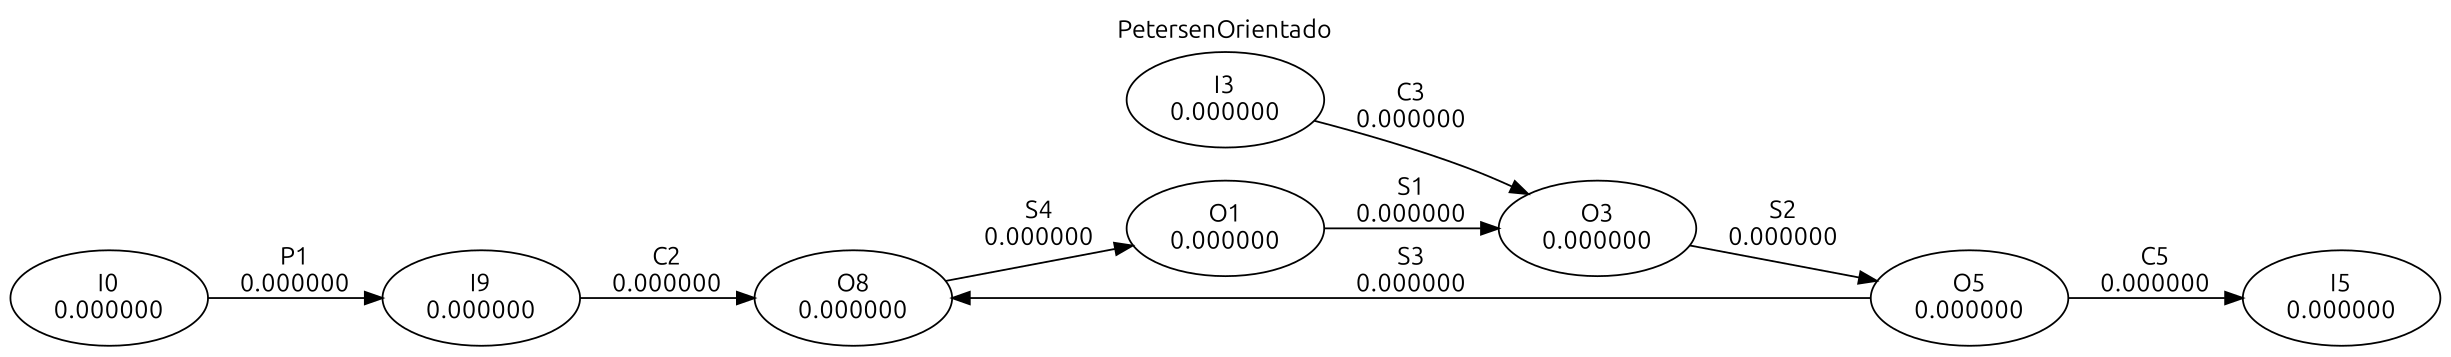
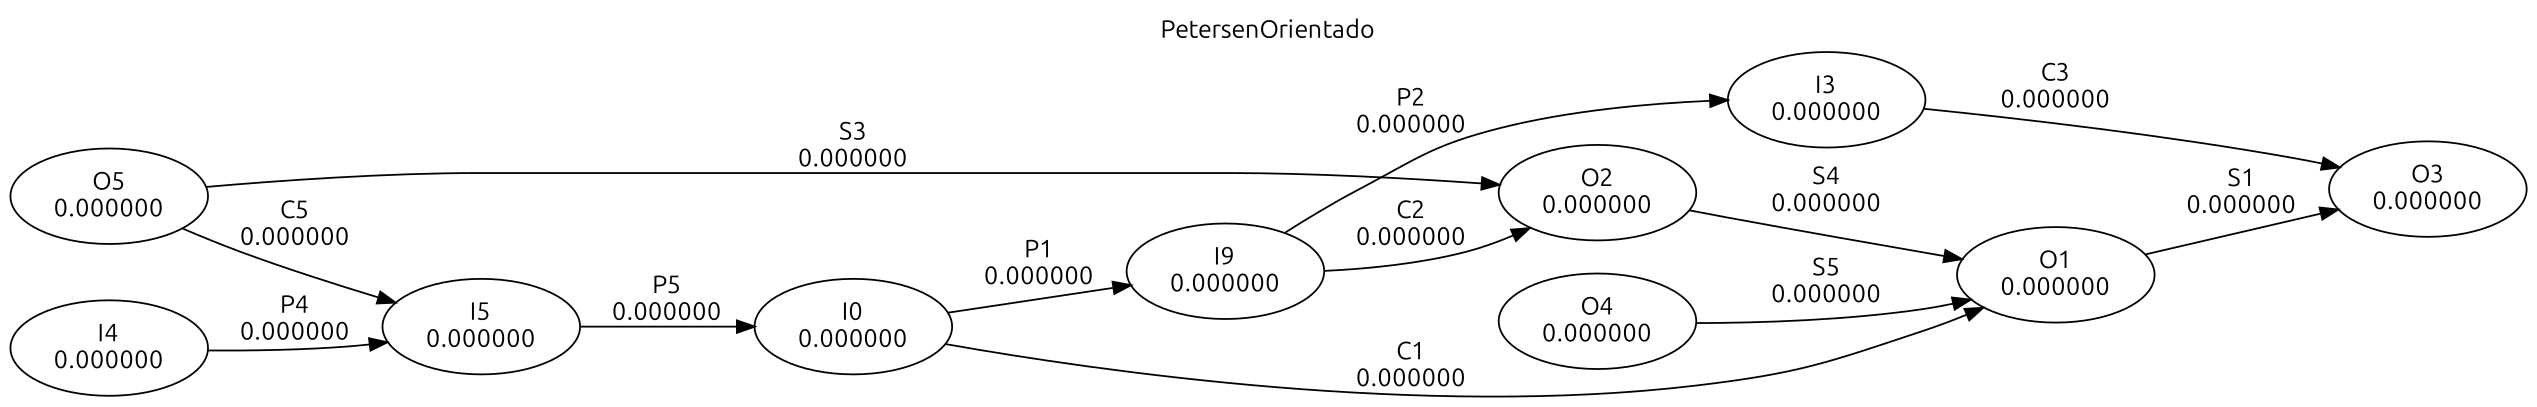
edge "I9 0.000000" -> "I3 0.000000": added, label "P2 0.000000"
edge "O3 0.000000" -> "O5 0.000000": removed, label "S2 0.000000"
node "O8 0.000000": label "O8 0.000000" -> "O2 0.000000"
node "O4 0.000000": added
edge "I5 0.000000" -> "I0 0.000000": added, label "P5 0.000000"
node "I4 0.000000": added
edge "I0 0.000000" -> "O1 0.000000": added, label "C1 0.000000"
